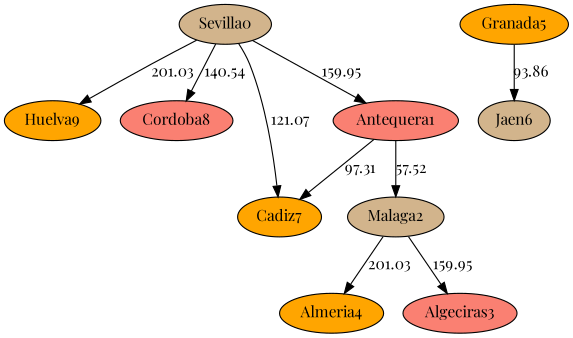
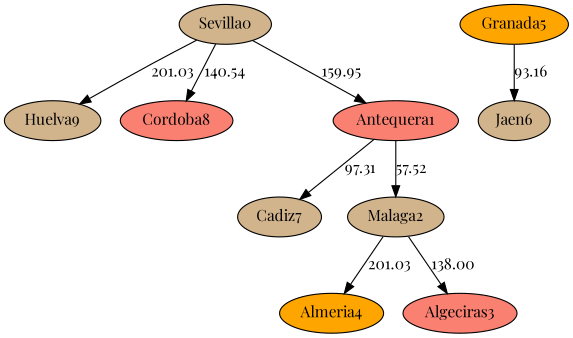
edge "Granada5" -> "Jaen6": label "93.86" -> "93.16"
edge "Sevilla0" -> "Cadiz7": removed, label "121.07"
node "Huelva9": fillcolor orange -> tan
node "Cadiz7": fillcolor orange -> tan
edge "Malaga2" -> "Algeciras3": label "159.95" -> "138.00"
